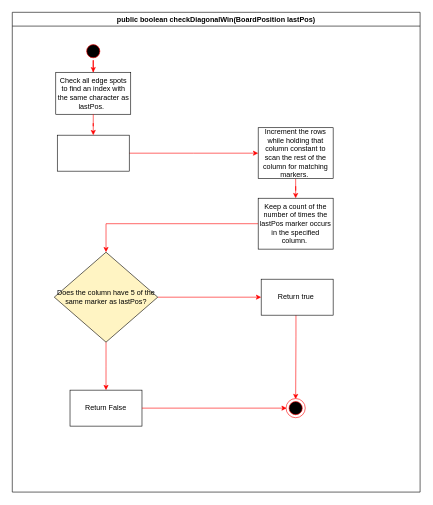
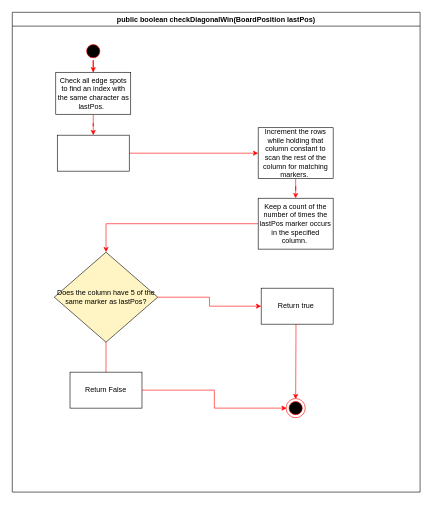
node "Return true": moved (297, 297) -> (297, 306)
node "Return False": moved (106, 408) -> (106, 390)
